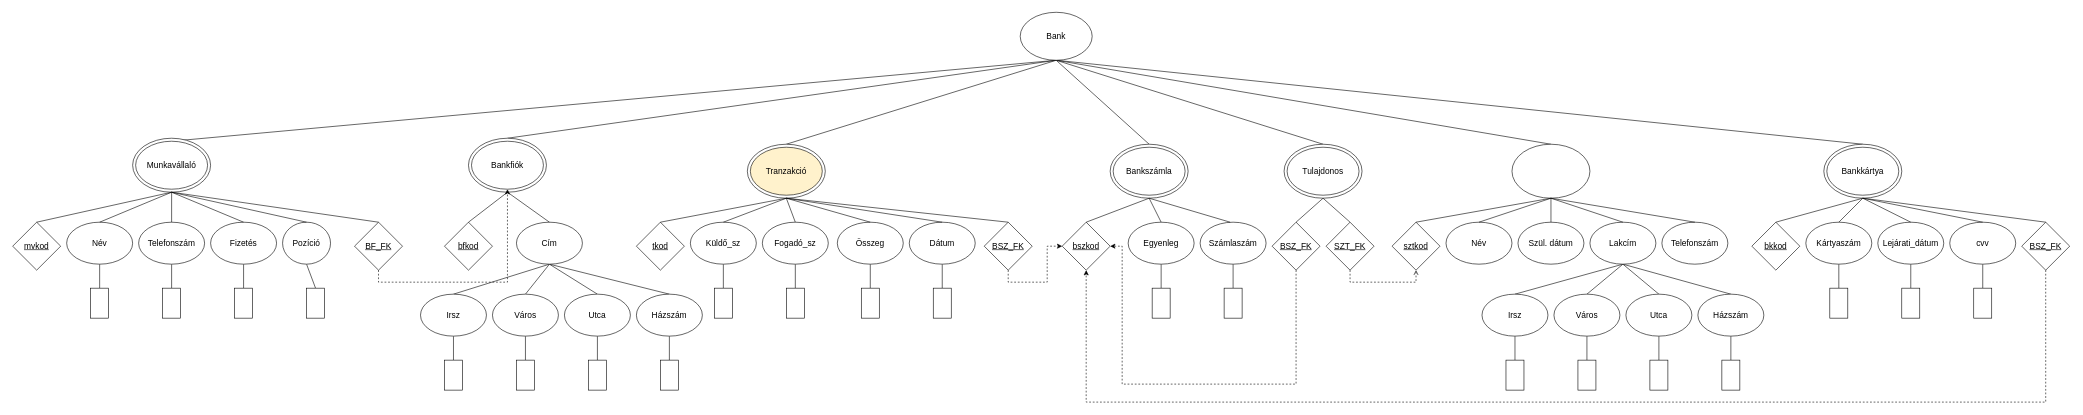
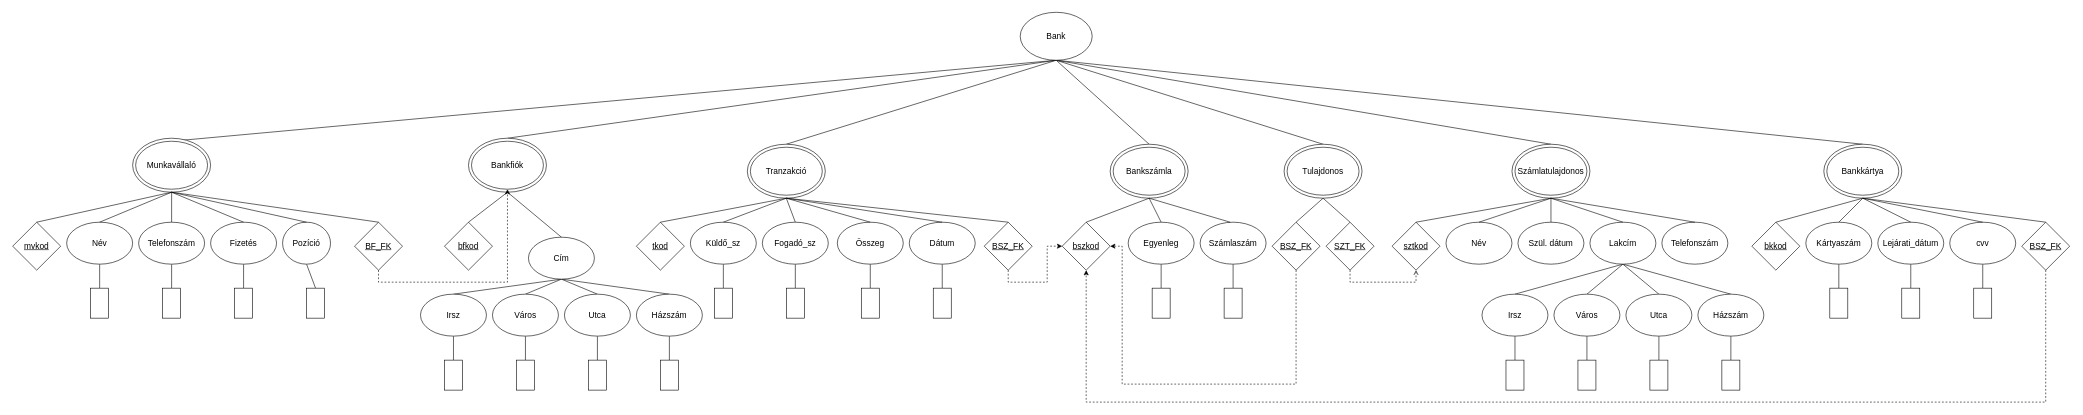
node "Tranzakció": fillcolor #fff2cc -> #ffffff
node "Számlatulajdonos": added
node "Cím": moved (549, 243) -> (561, 258)
